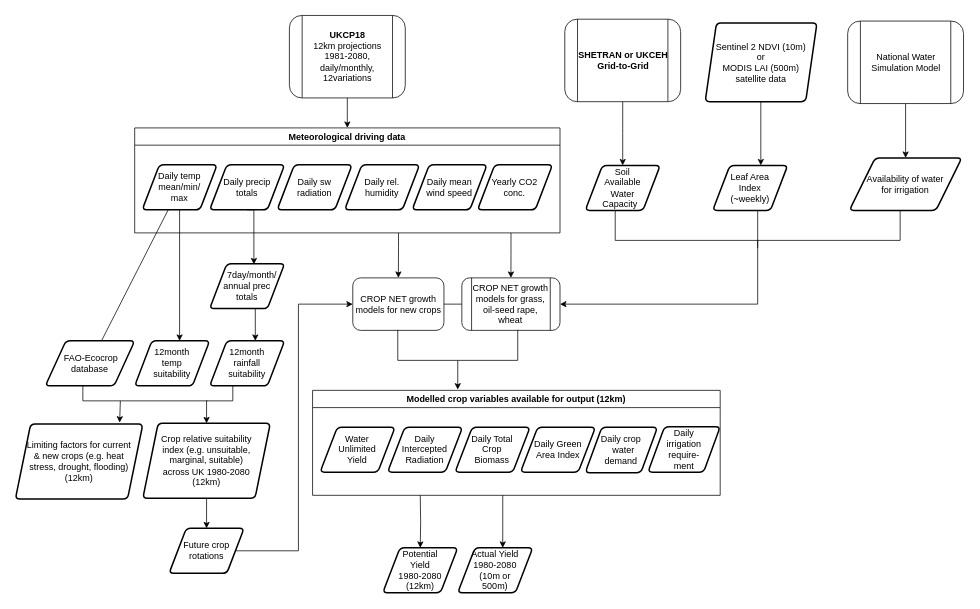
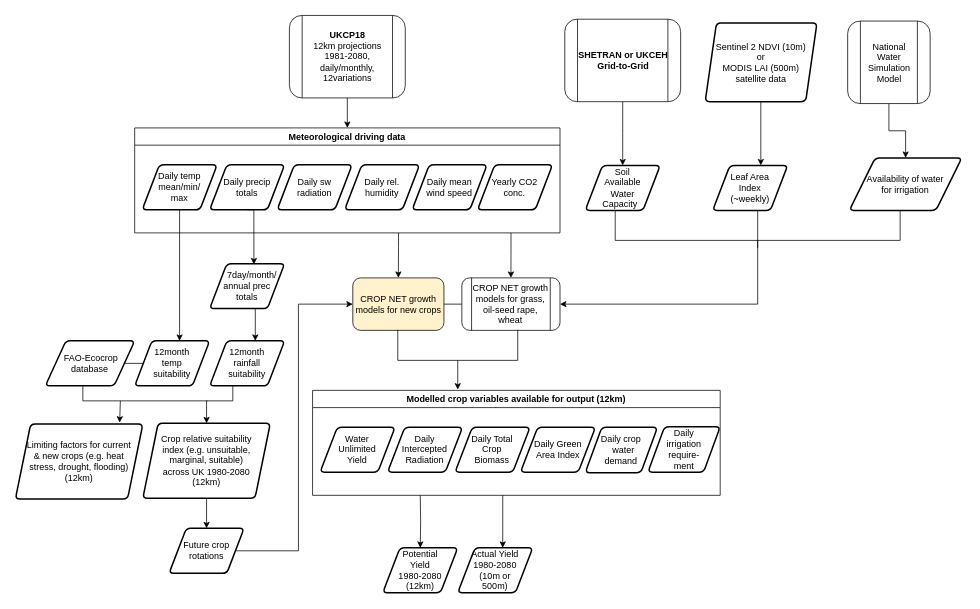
node "National Water Simulation Model": size 116x83 -> 83x83
edge "Daily temp mean/min/ max" -- "FAO-Ecocrop database": now "12month temp suitability" -- "FAO-Ecocrop database"
node "CROP NET growth models for new crops": fillcolor #ffffff -> #fff2cc
